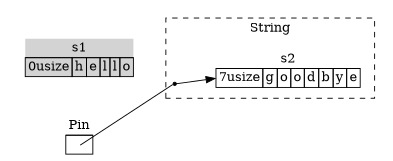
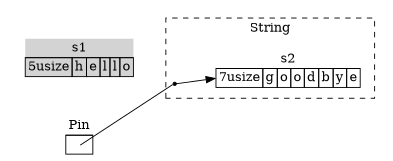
node "s1": text "0usize" -> "5usize"
